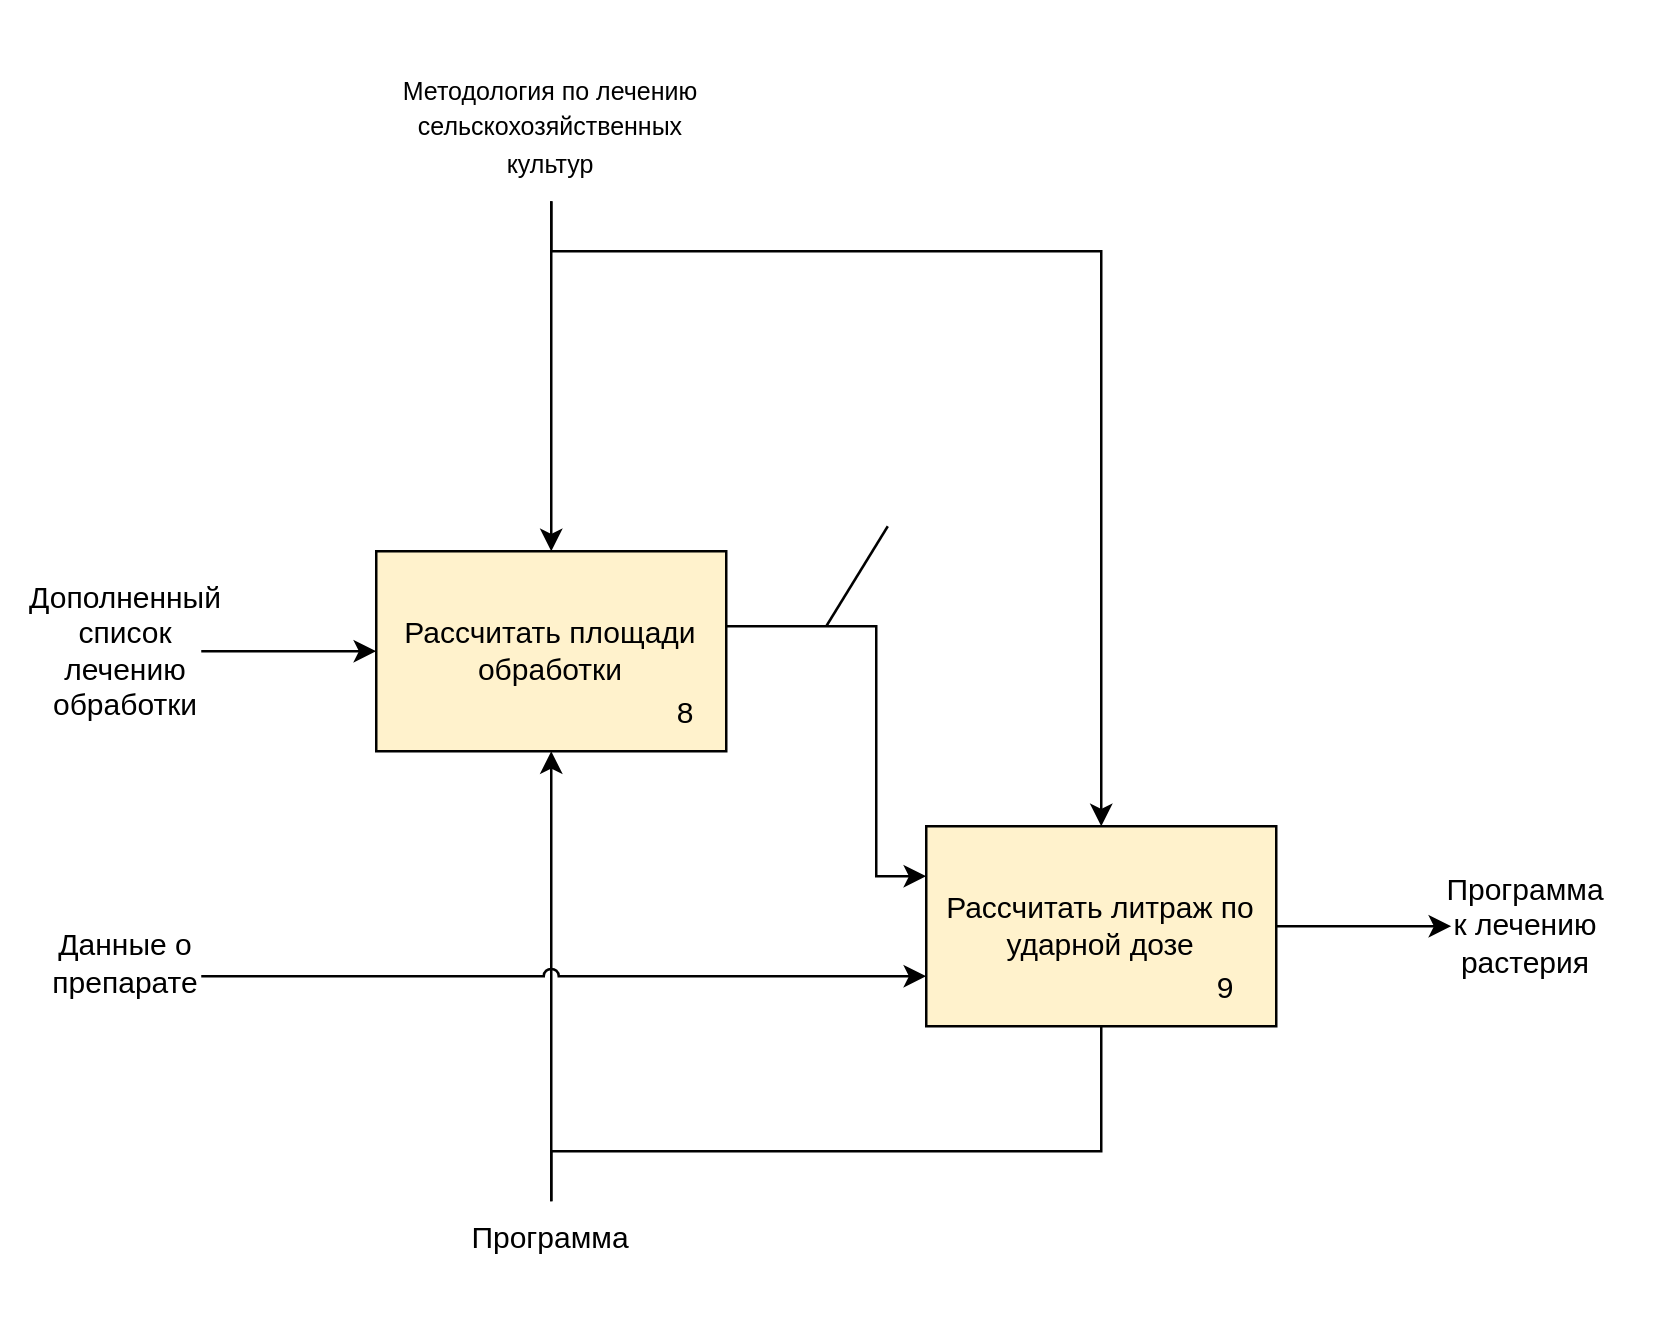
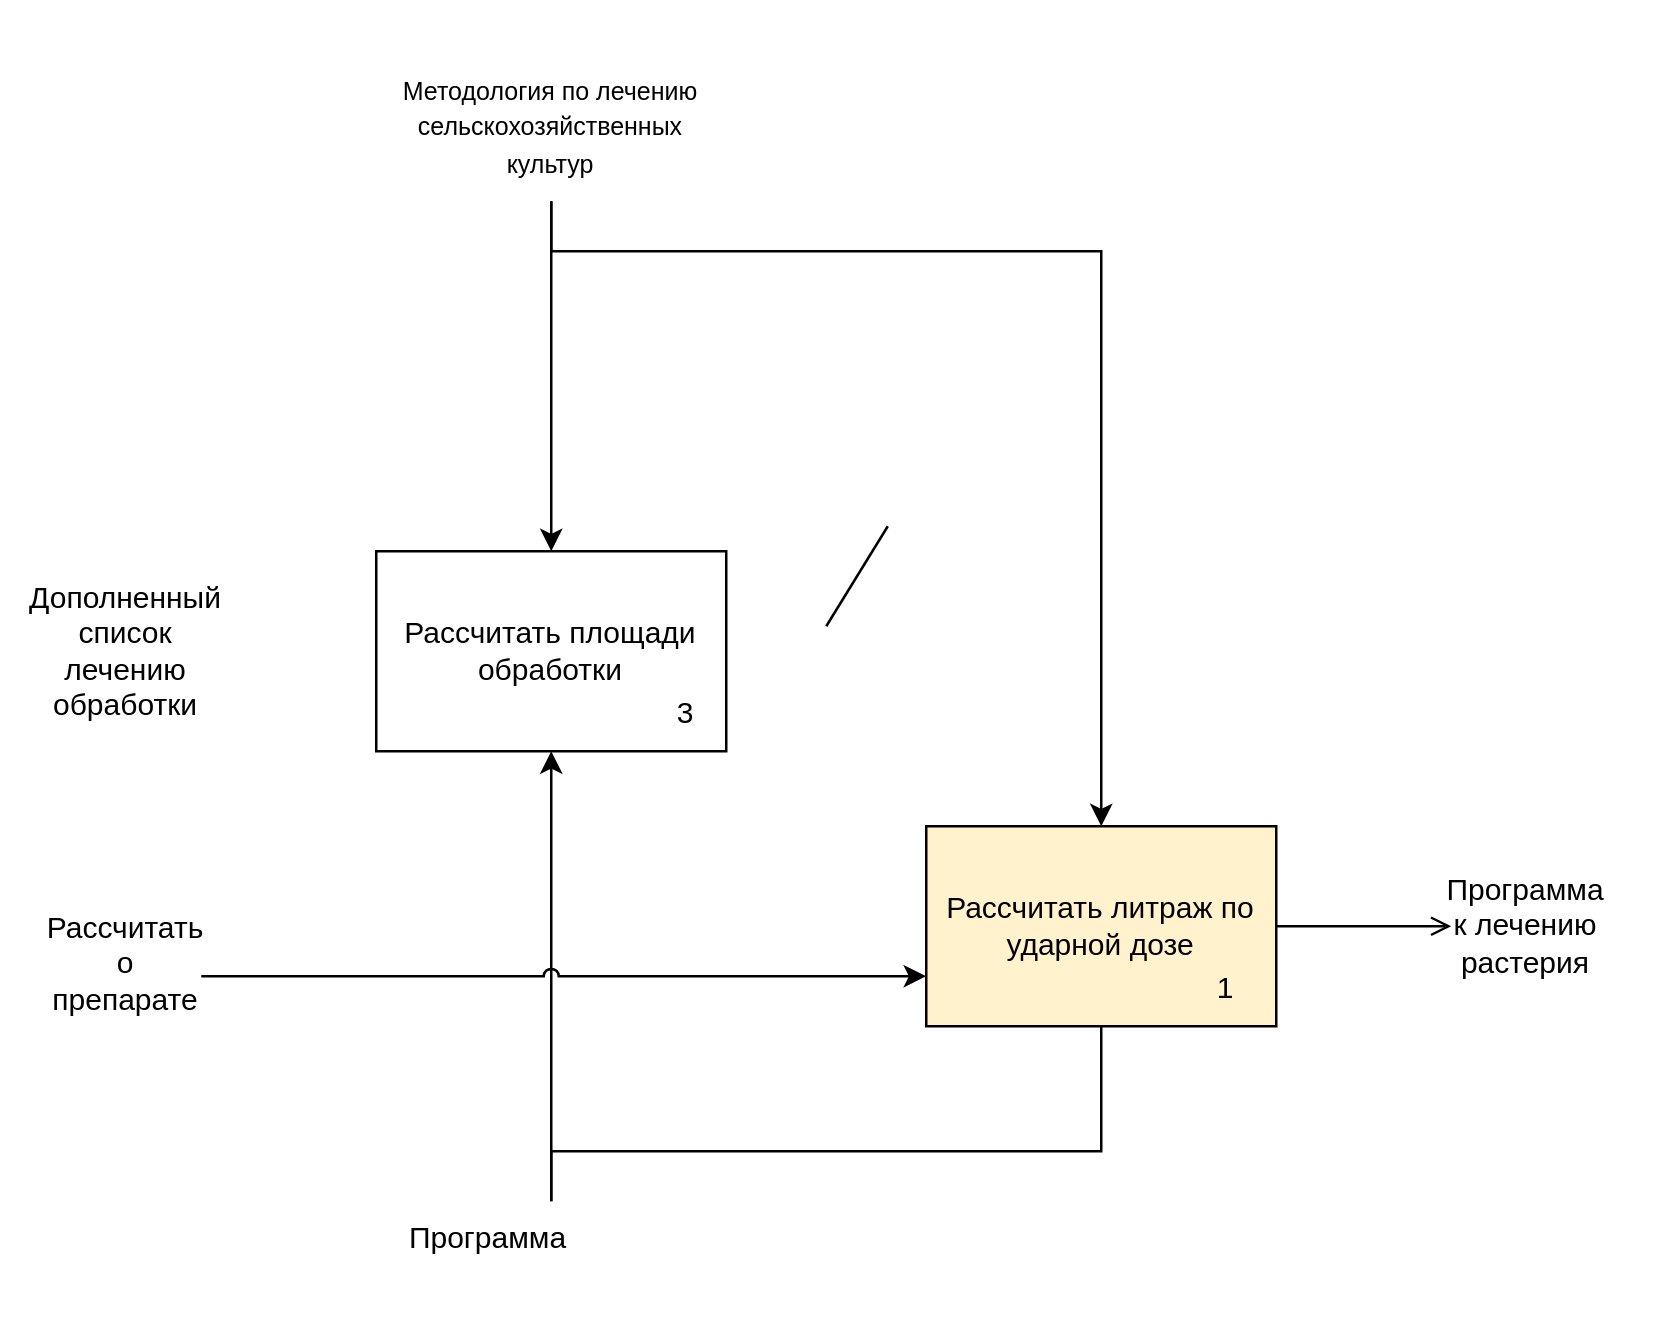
edge "Дополненный список лечению обработки" -> "Рассчитать площади обработки": removed
node "Рассчитать площади обработки": fillcolor #fff2cc -> #ffffff
edge "Рассчитать площади обработки" -> "Рассчитать литраж по ударной дозе": removed
node "8": label "8" -> "3"
edge "Рассчитать литраж по ударной дозе" -> "Программа к лечению растерия": arrowhead classic -> open
node "Данные о препарате": label "Данные о препарате" -> "Рассчитать о препарате"
node "9": label "9" -> "1"
node "Программа": moved (551, 1239) -> (489, 1239)
